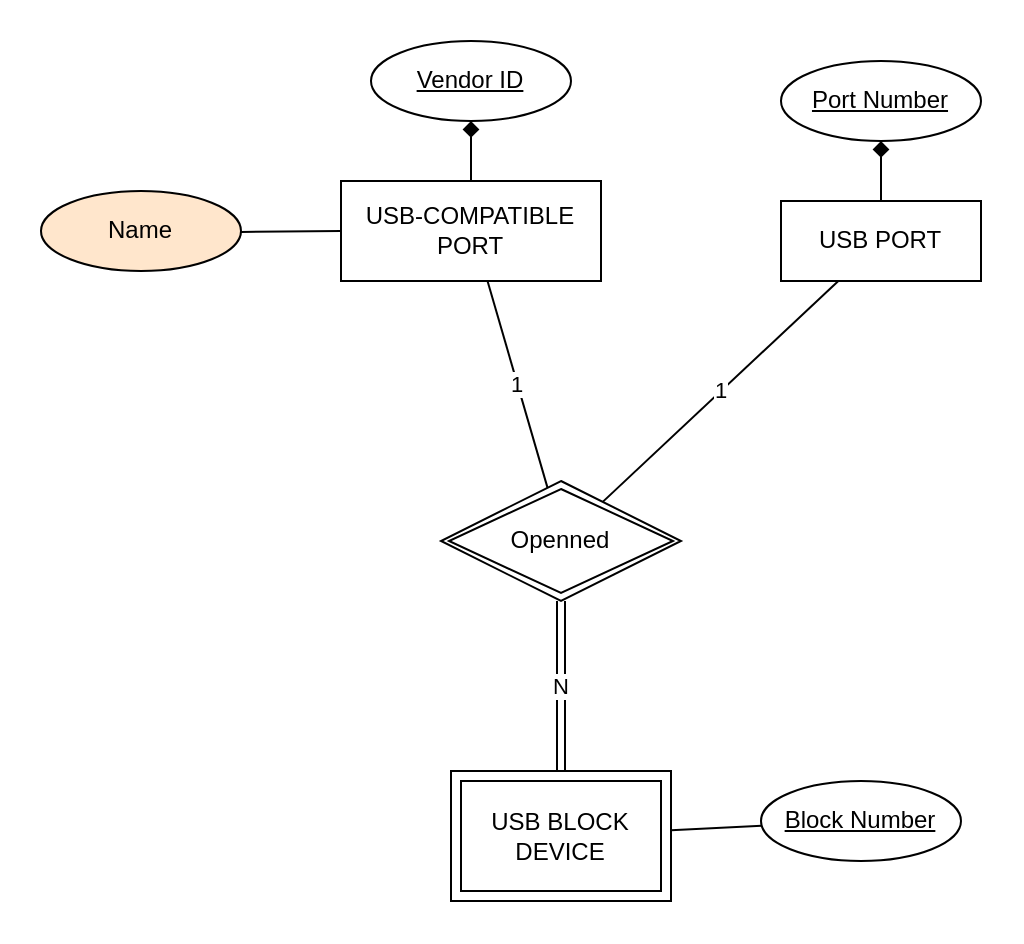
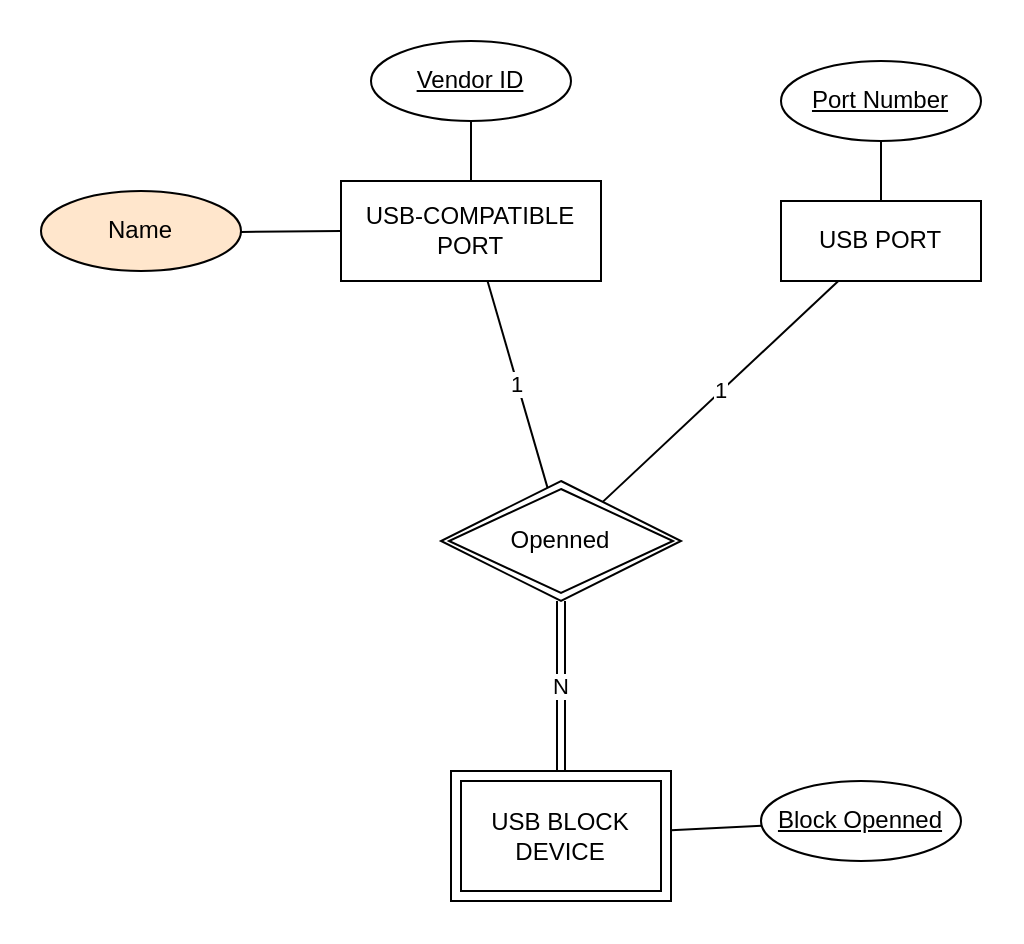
edge "USB-COMPATIBLE PORT" -> "Vendor ID": arrowhead diamond -> none
edge "USB PORT" -> "Port Number": arrowhead diamond -> none
node "Block Number": label "Block Number" -> "Block Openned"
